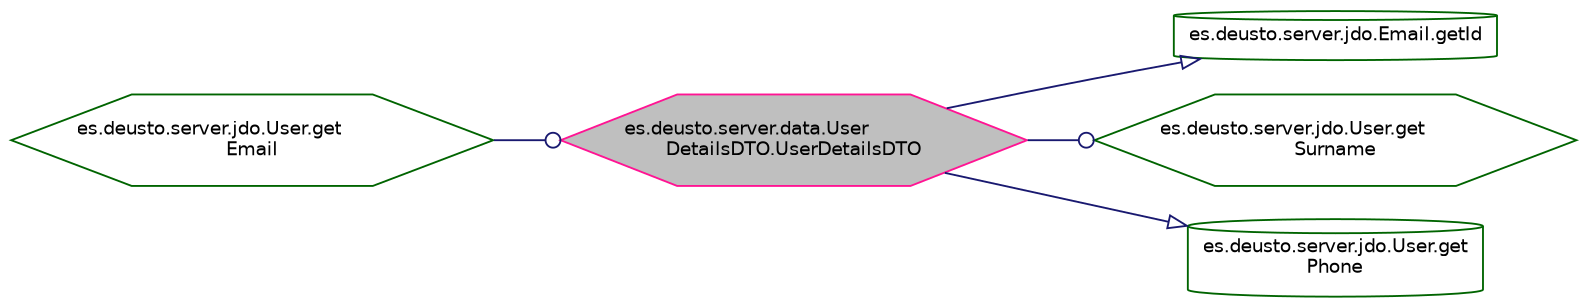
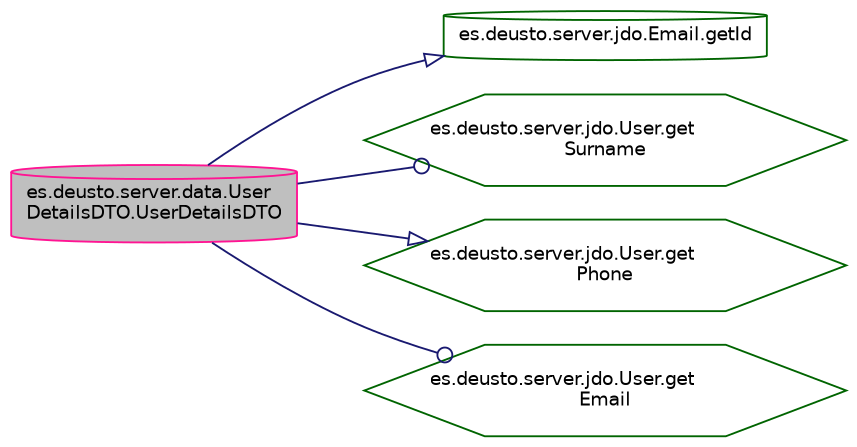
edge "es.deusto.server.jdo.User.get Email" -> "es.deusto.server.data.User DetailsDTO.UserDetailsDTO": reversed
node "es.deusto.server.data.User DetailsDTO.UserDetailsDTO": shape hexagon -> cylinder
node "es.deusto.server.jdo.User.get Phone": shape cylinder -> hexagon
